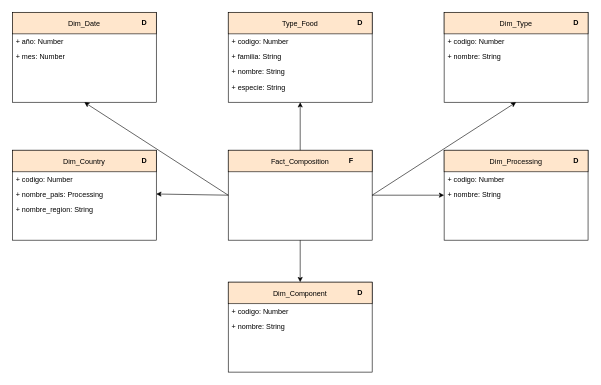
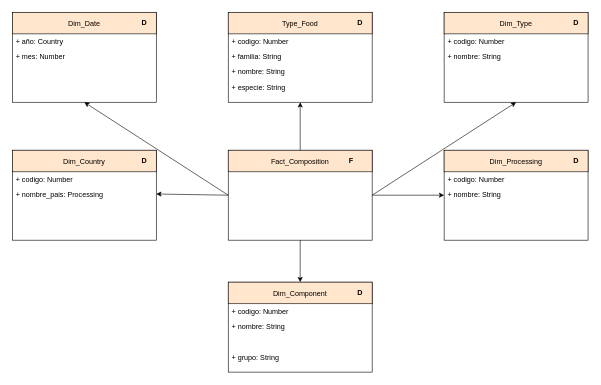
node "+ año: Number": label "+ año: Number" -> "+ año: Country"
node "+ nombre_region: String": removed
node "+ grupo: String": added
